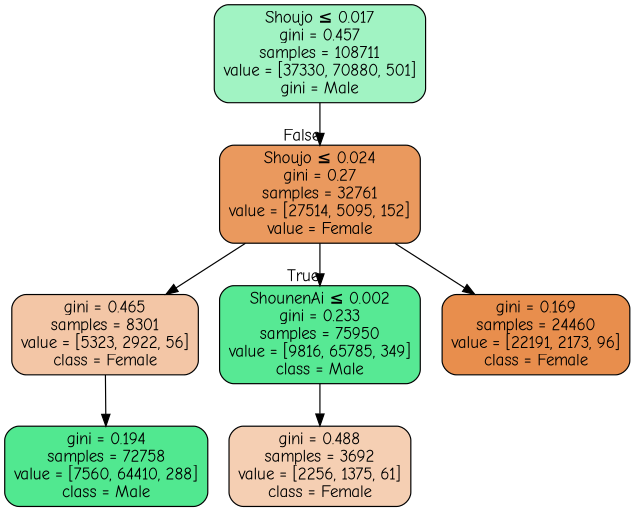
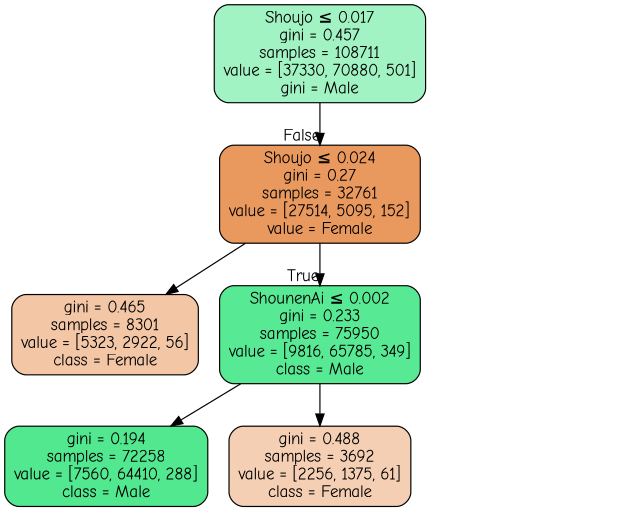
node "gini = 0.169": removed
edge "gini = 0.465" -> "gini = 0.194": now "ShounenAi ≤ 0.002" -> "gini = 0.194"
node "gini = 0.194": text "samples = 72758" -> "samples = 72258"
